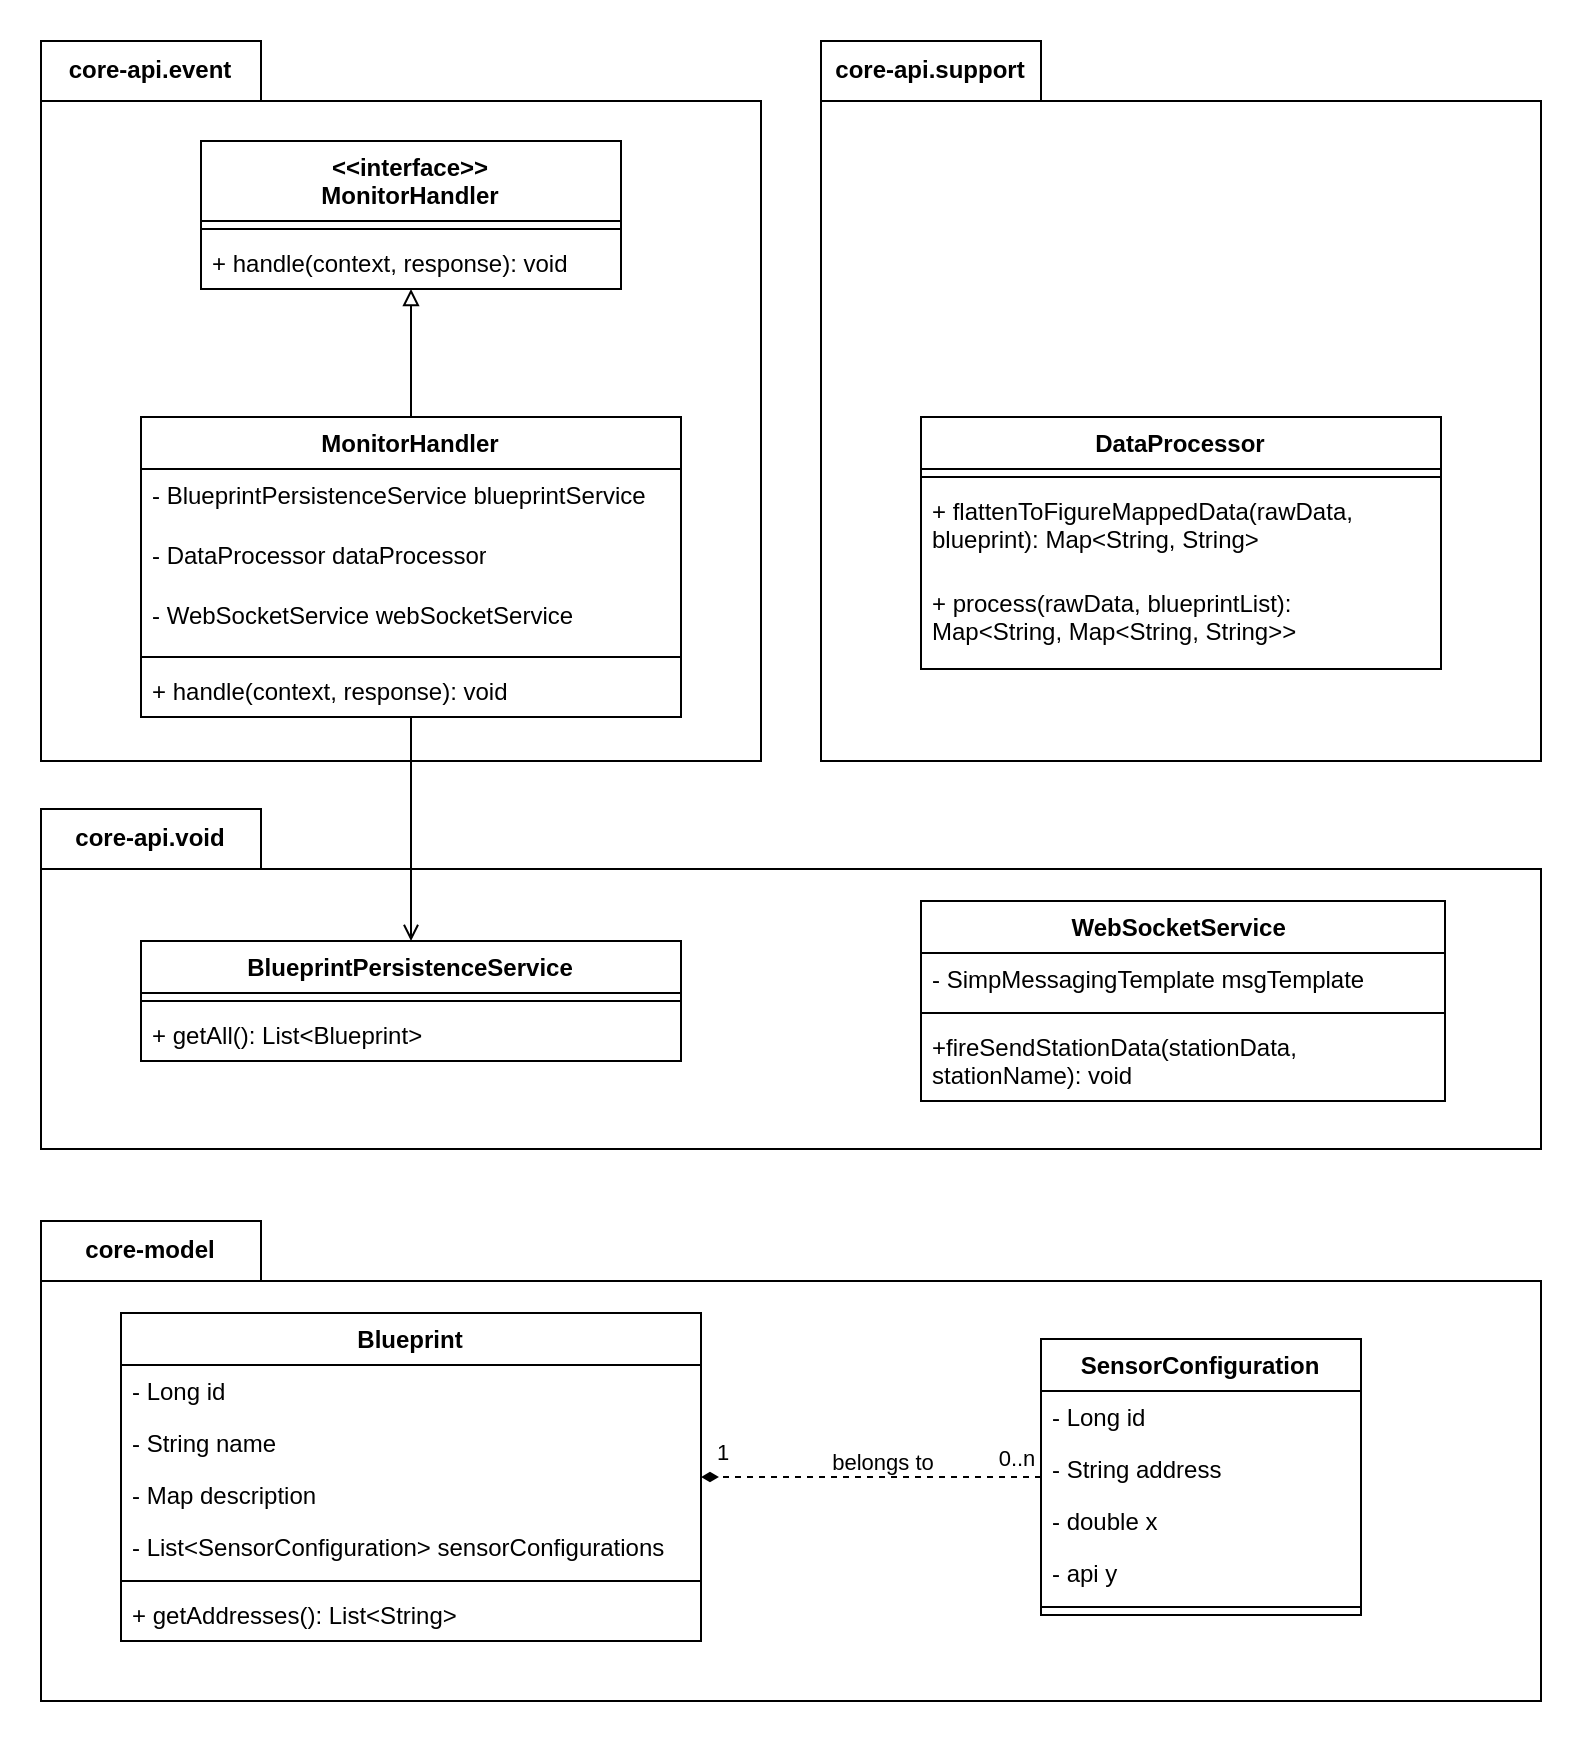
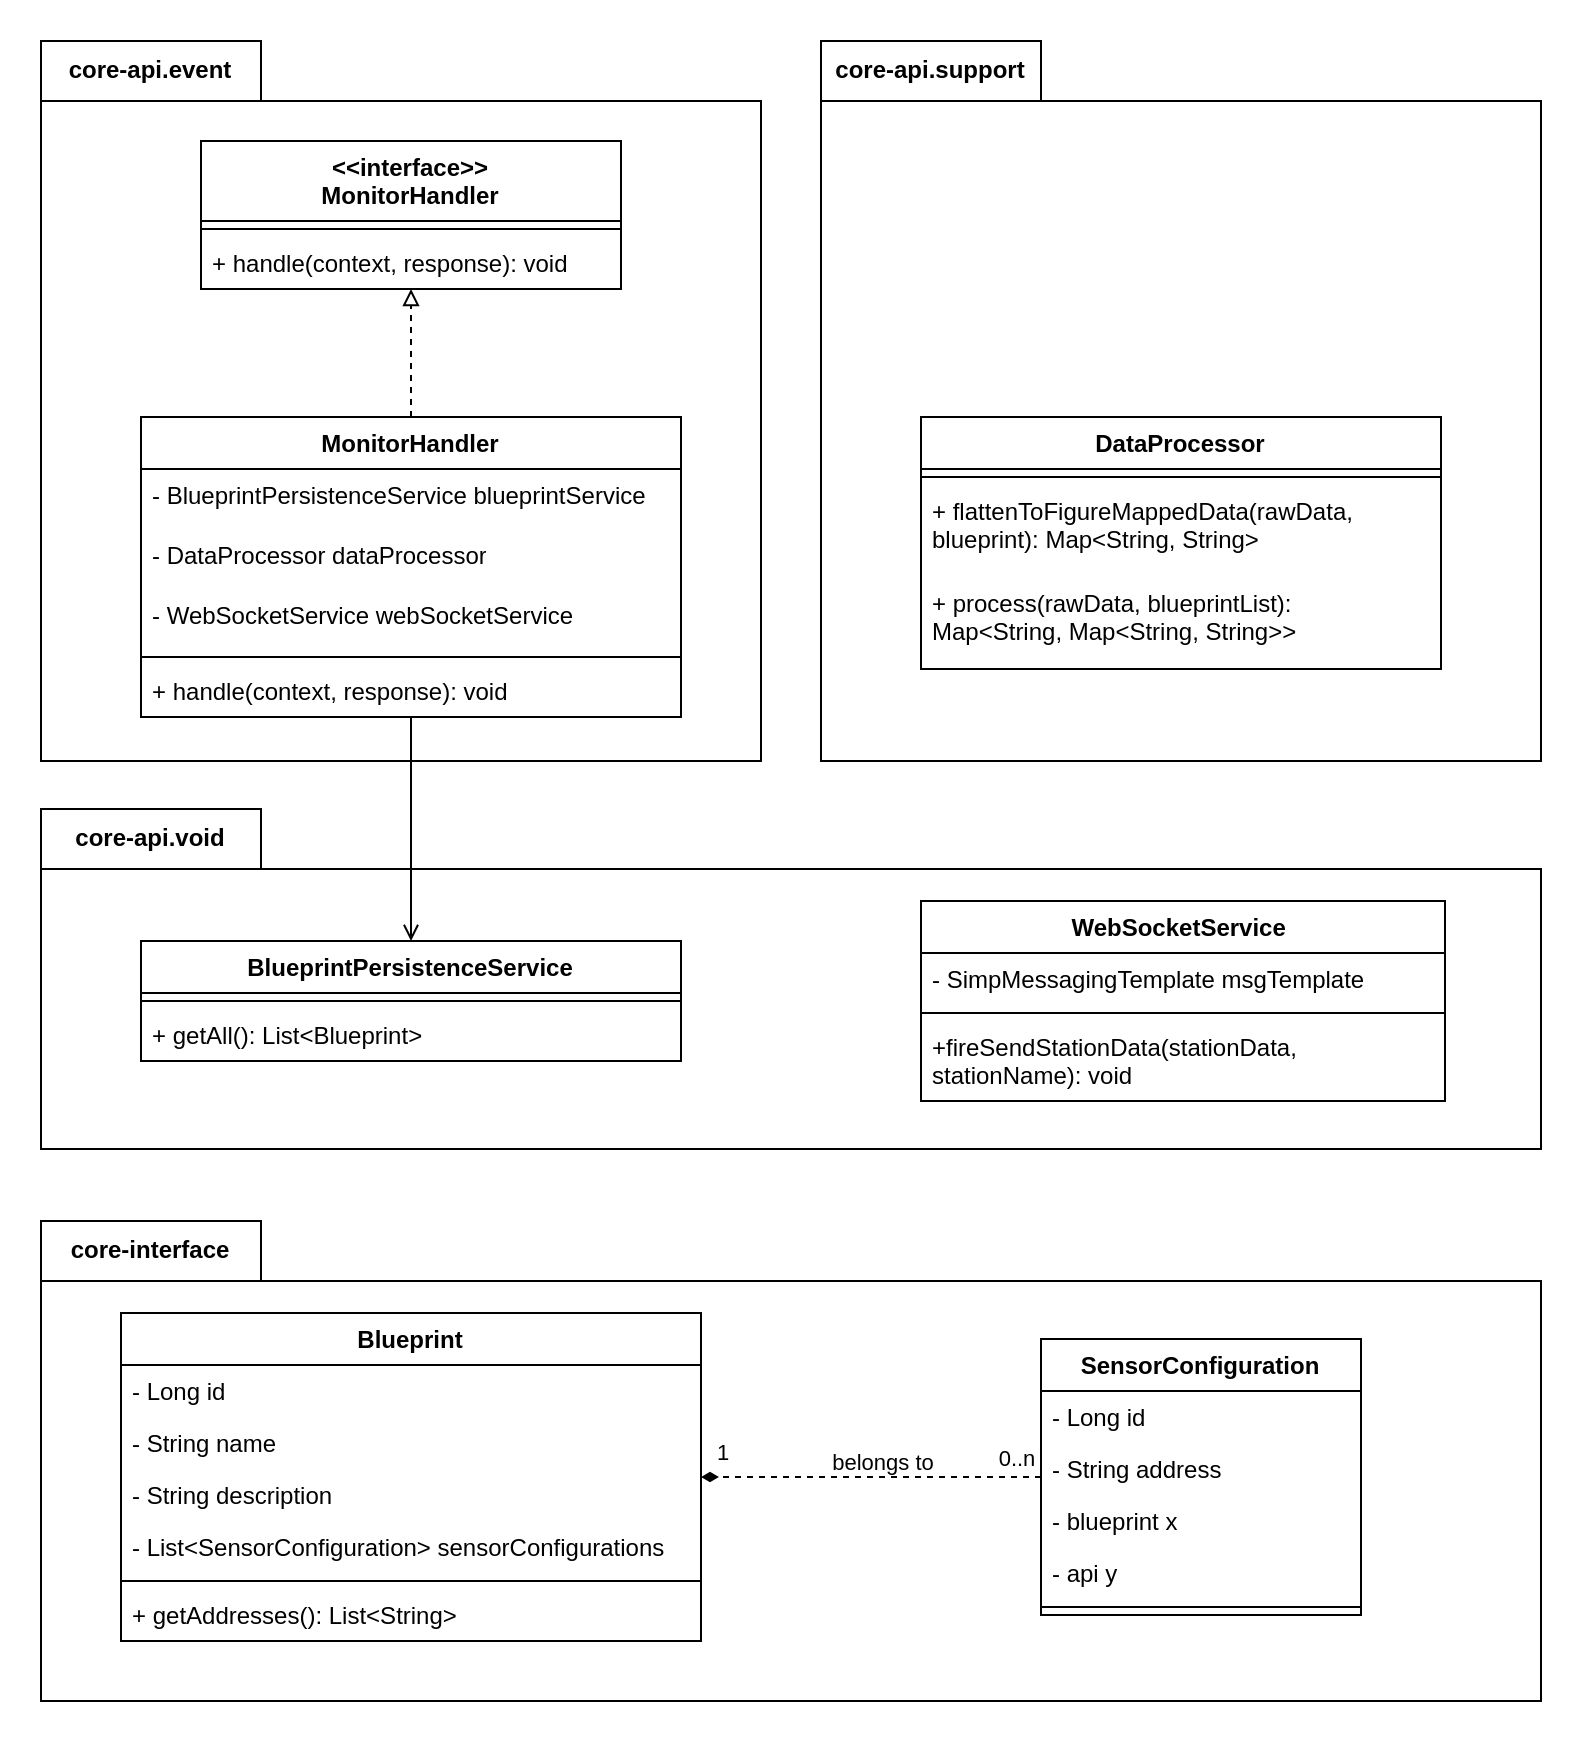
edge "MonitorHandler" -> "<<interface>> MonitorHandler": style solid -> dashed
node "core-model": label "core-model" -> "core-interface"
node "- Map description": label "- Map description" -> "- String description"
node "- double x": label "- double x" -> "- blueprint x"
